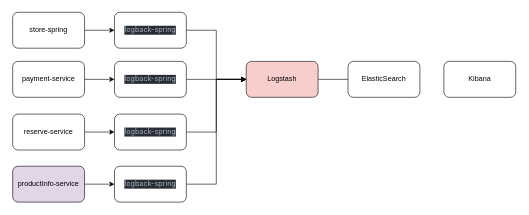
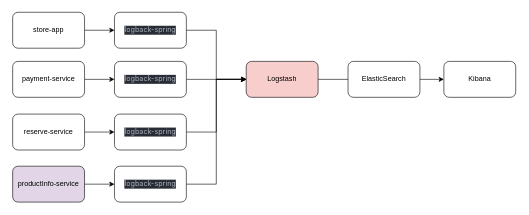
node "store-spring": label "store-spring" -> "store-app"
edge "ElasticSearch" -> "Kibana": added
